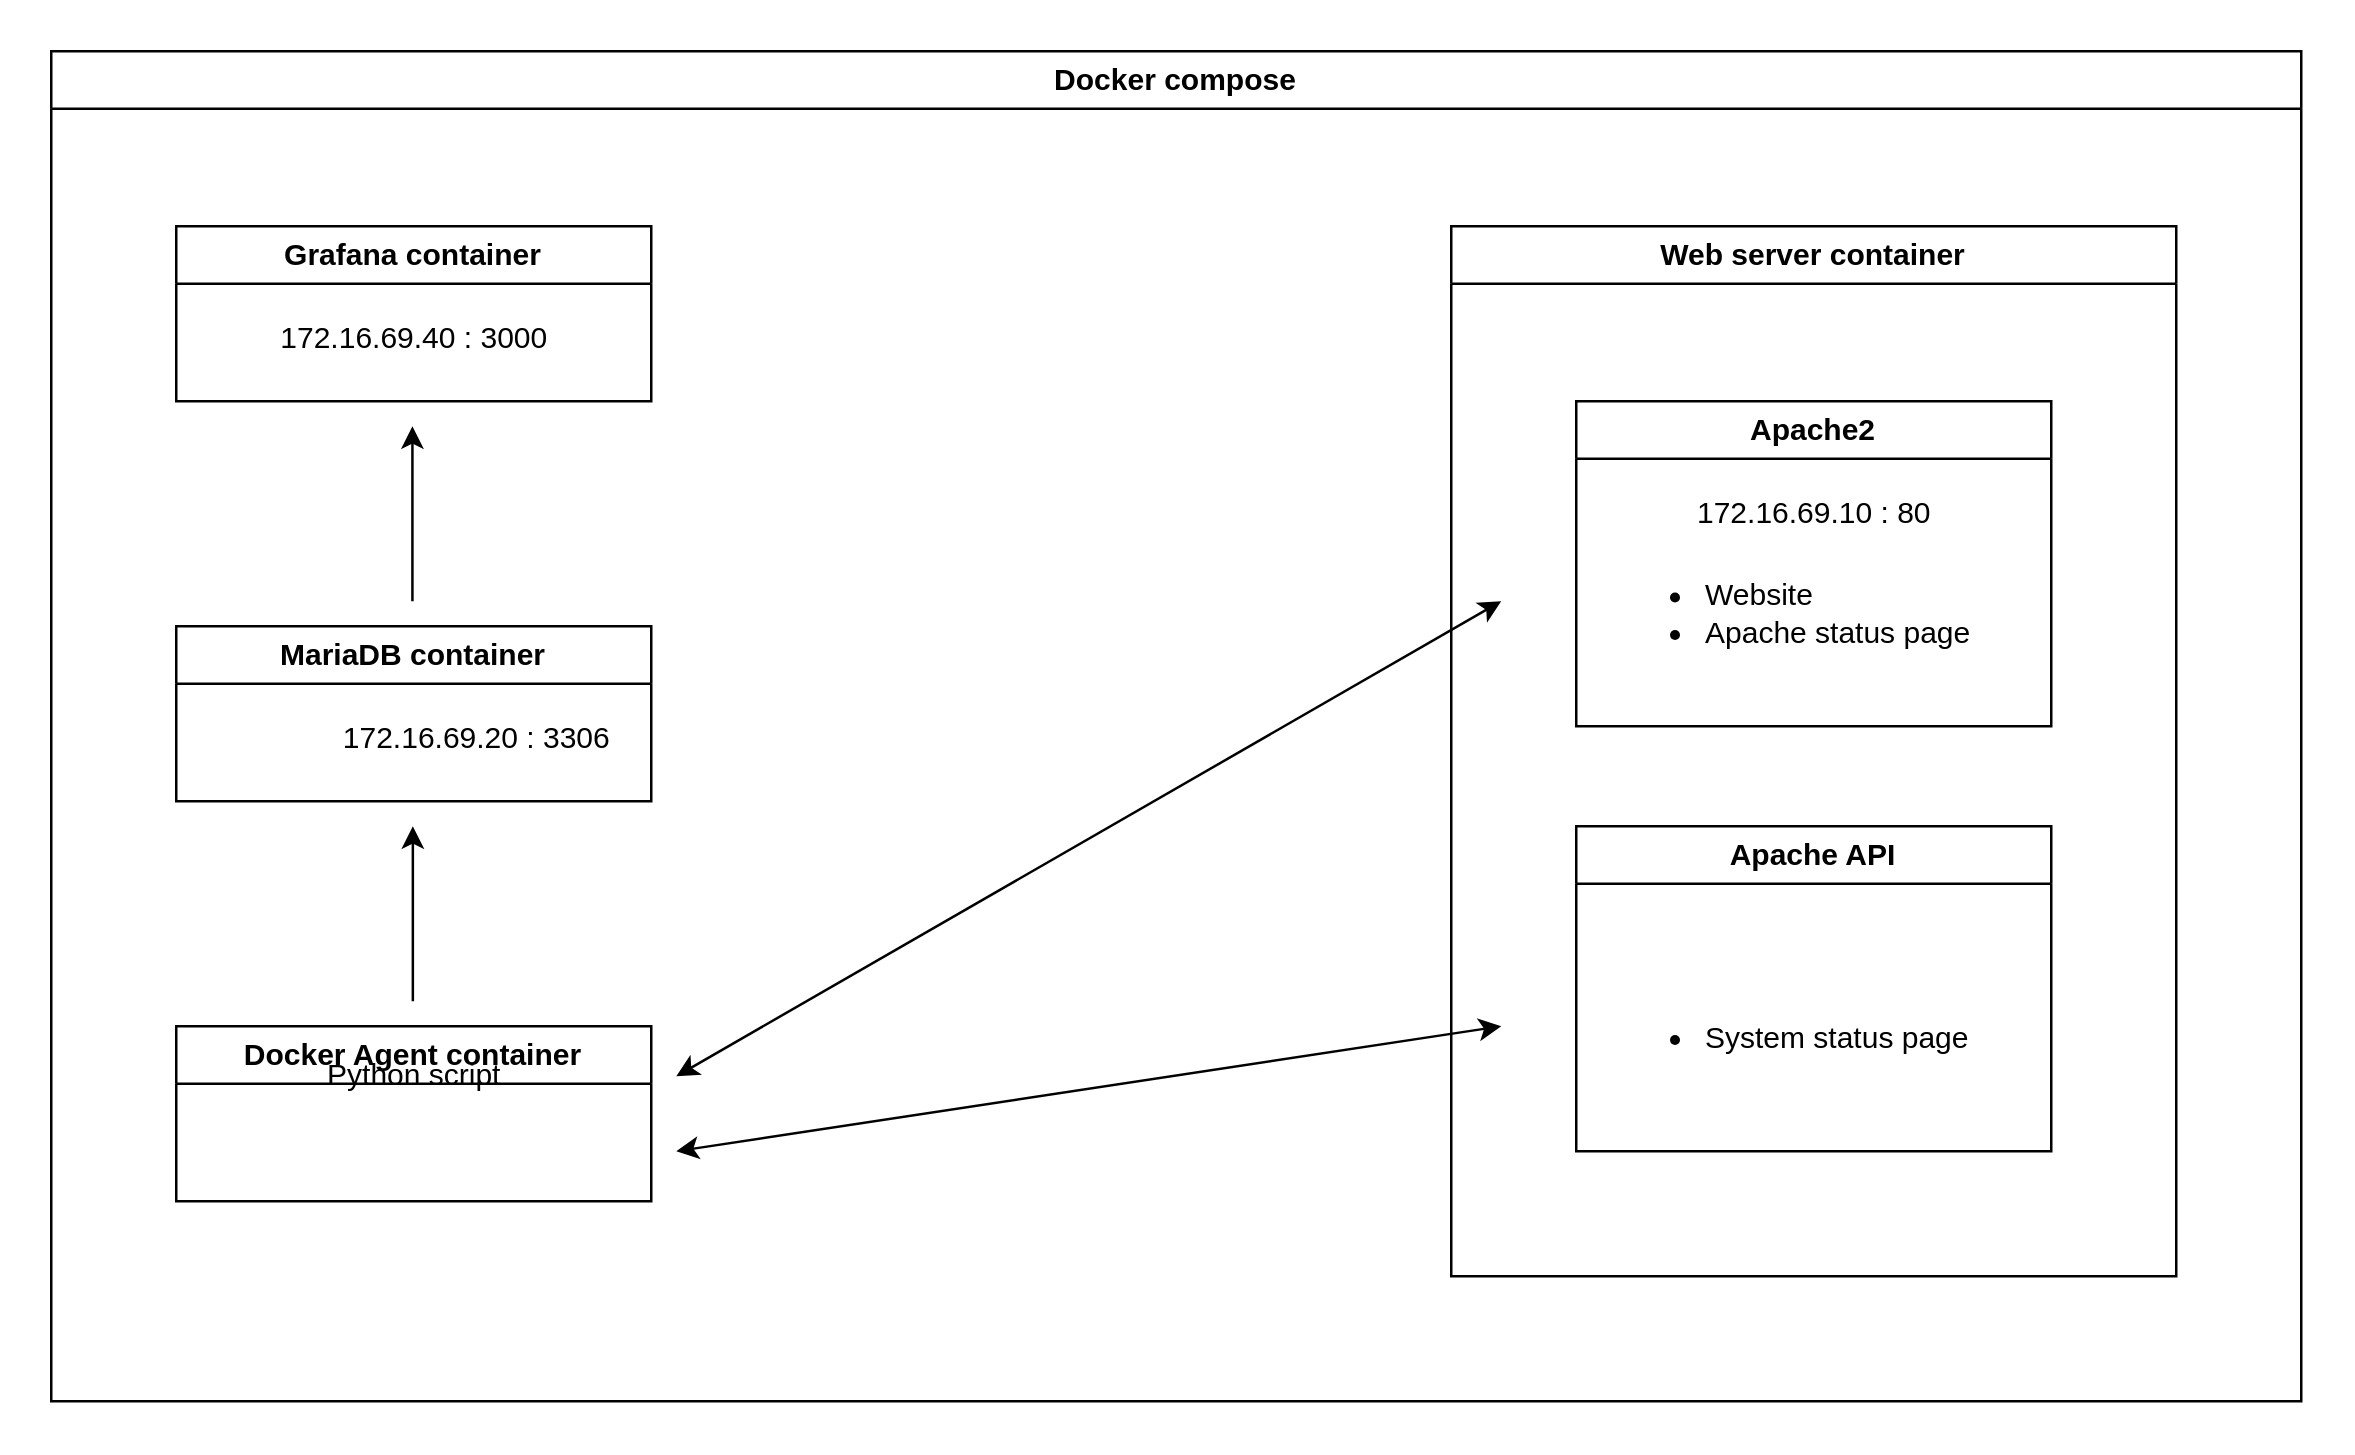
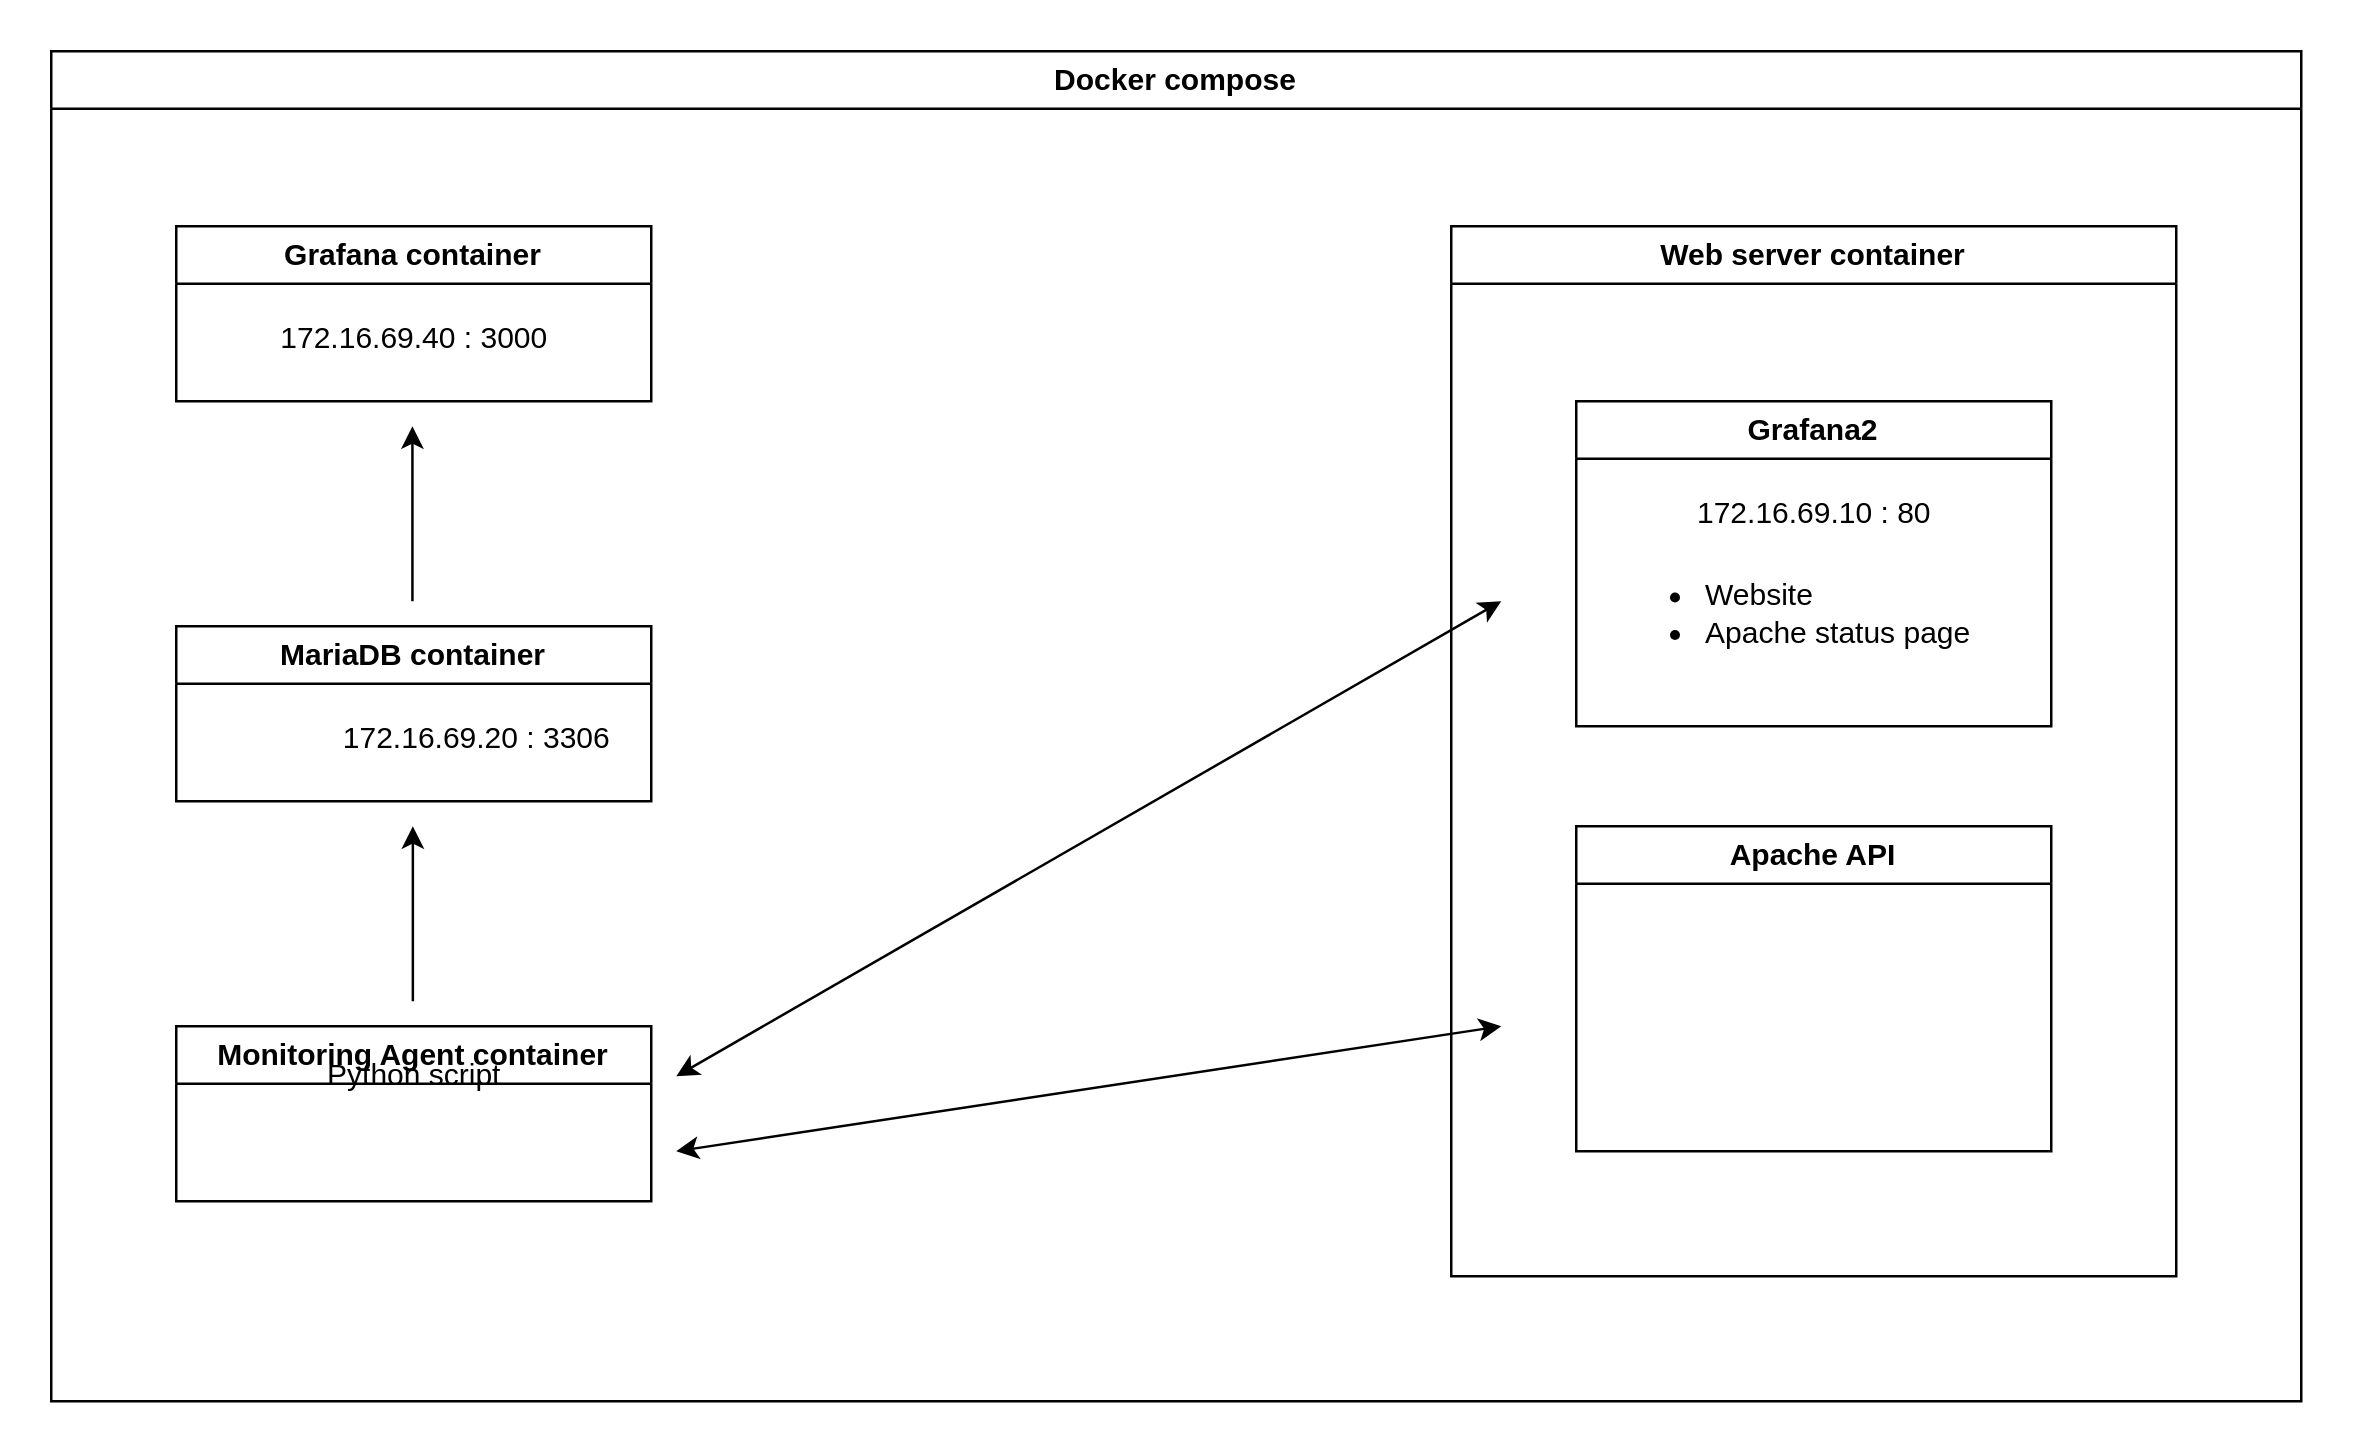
node "Apache2": label "Apache2" -> "Grafana2"
node "System status page": removed
node "Docker Agent container": label "Docker Agent container" -> "Monitoring Agent container"
